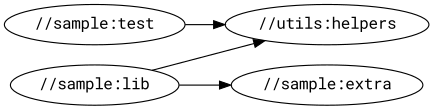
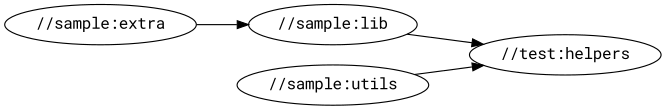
node "//sample:test": label "//sample:test" -> "//sample:utils"
node "//utils:helpers": label "//utils:helpers" -> "//test:helpers"
edge "//sample:lib" -> "//sample:extra": reversed
